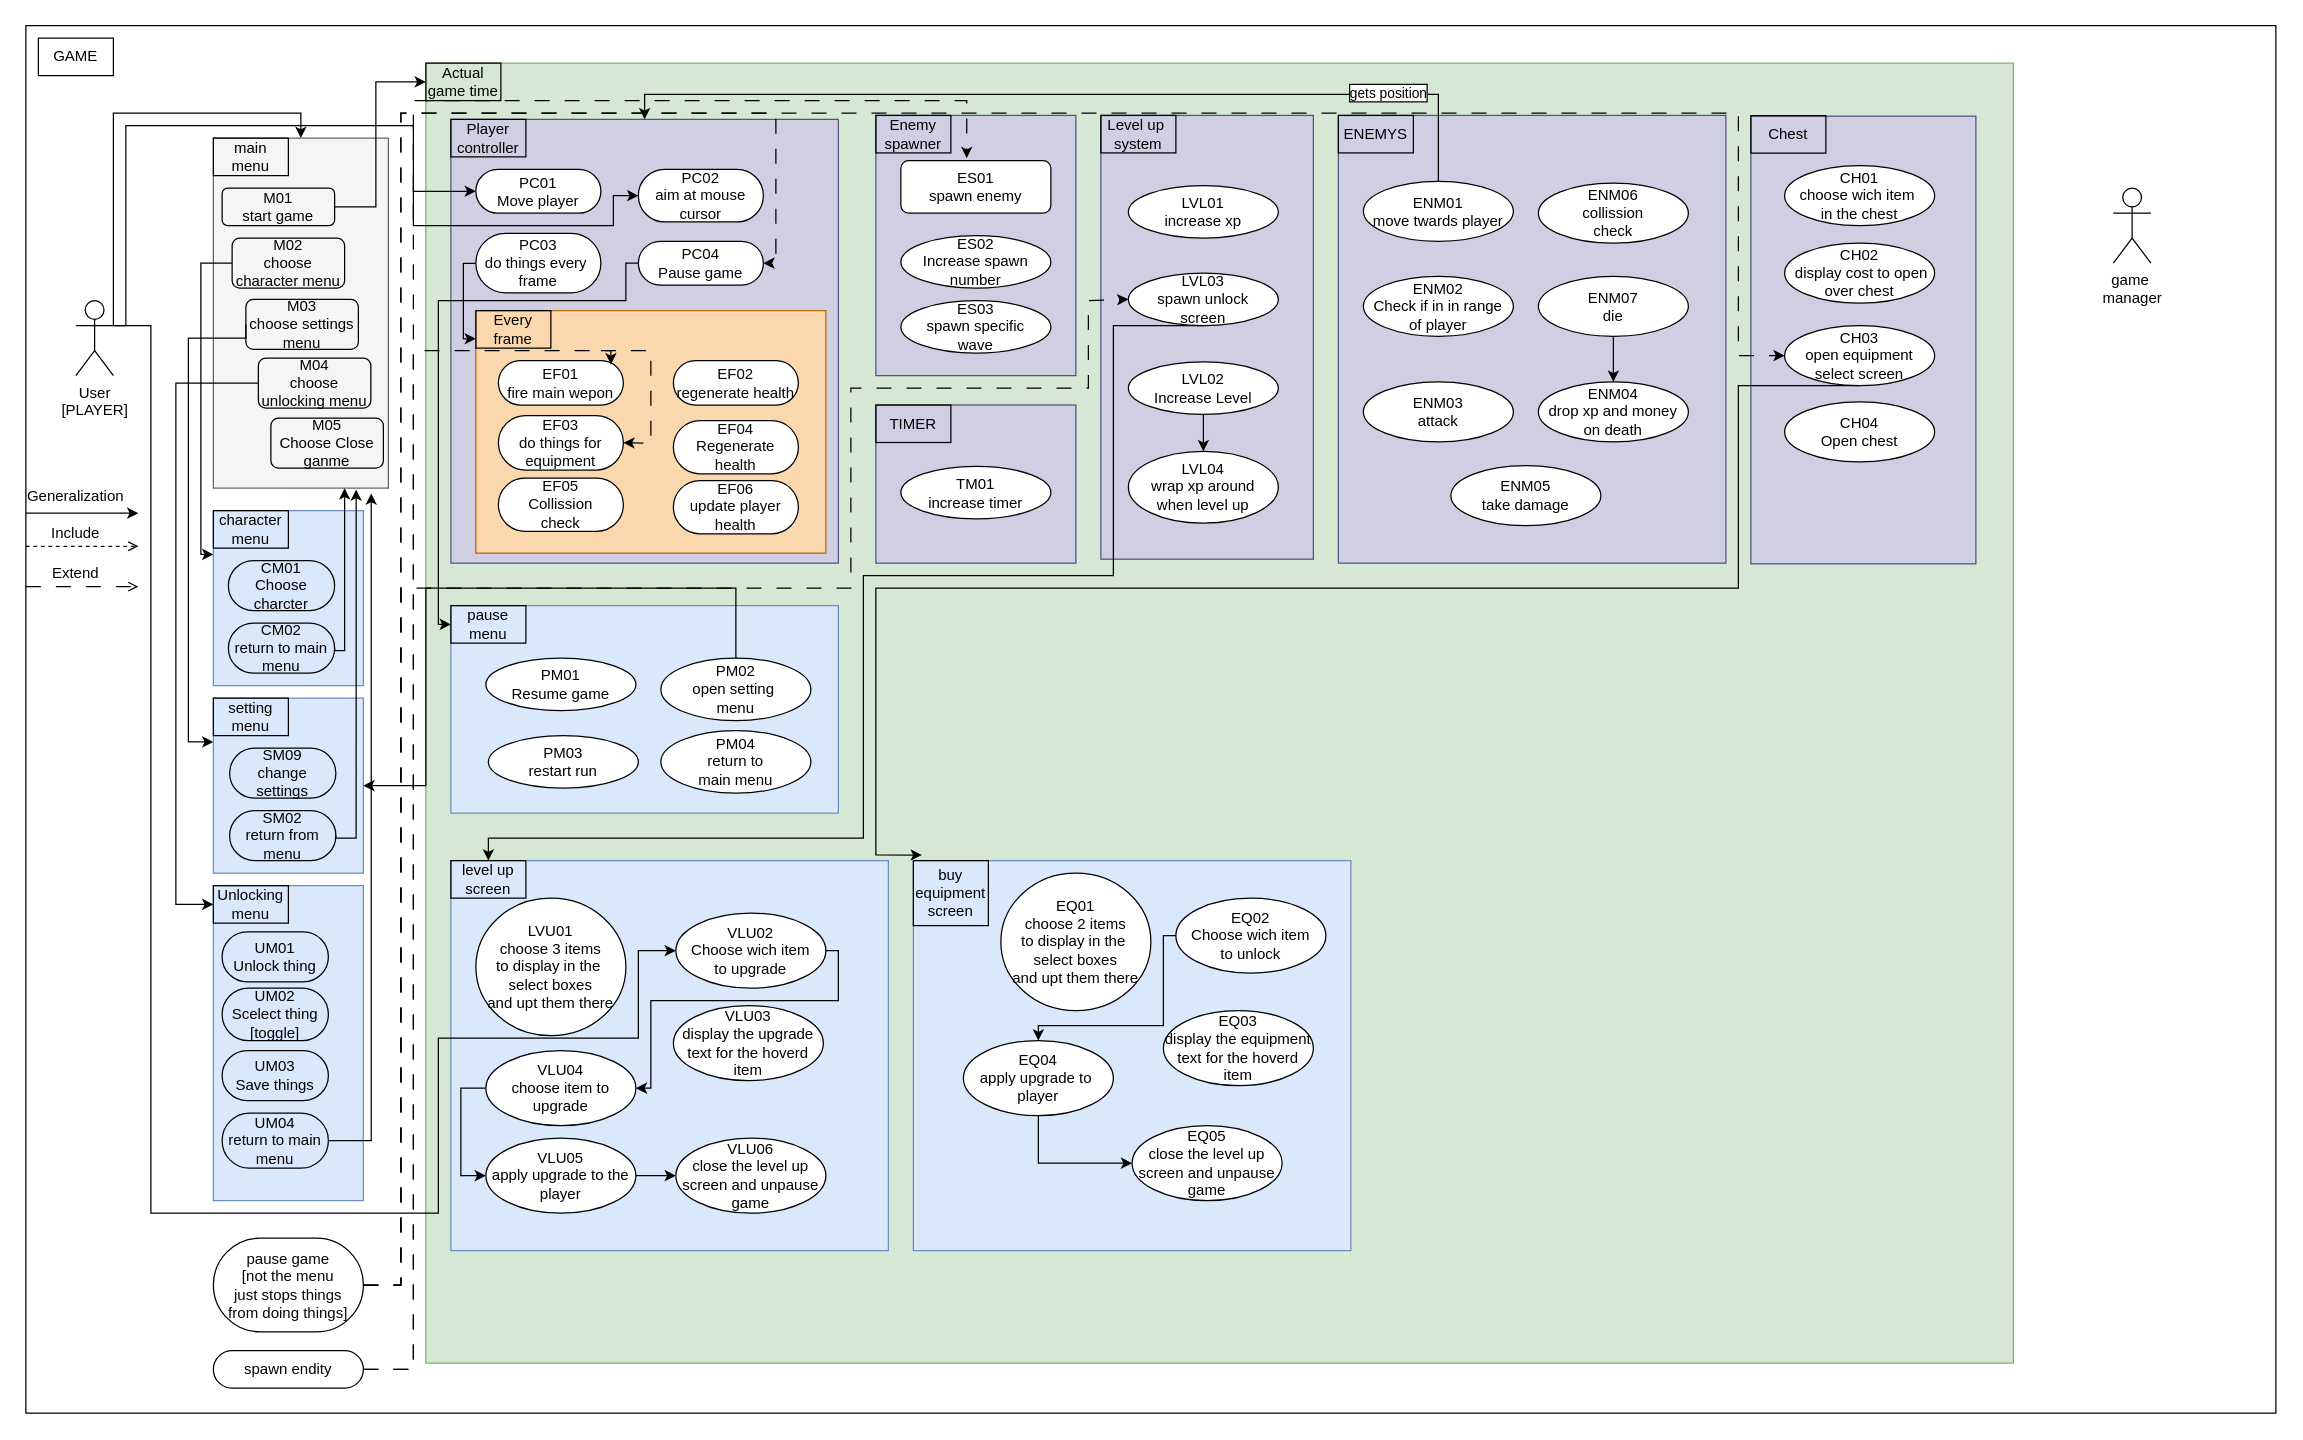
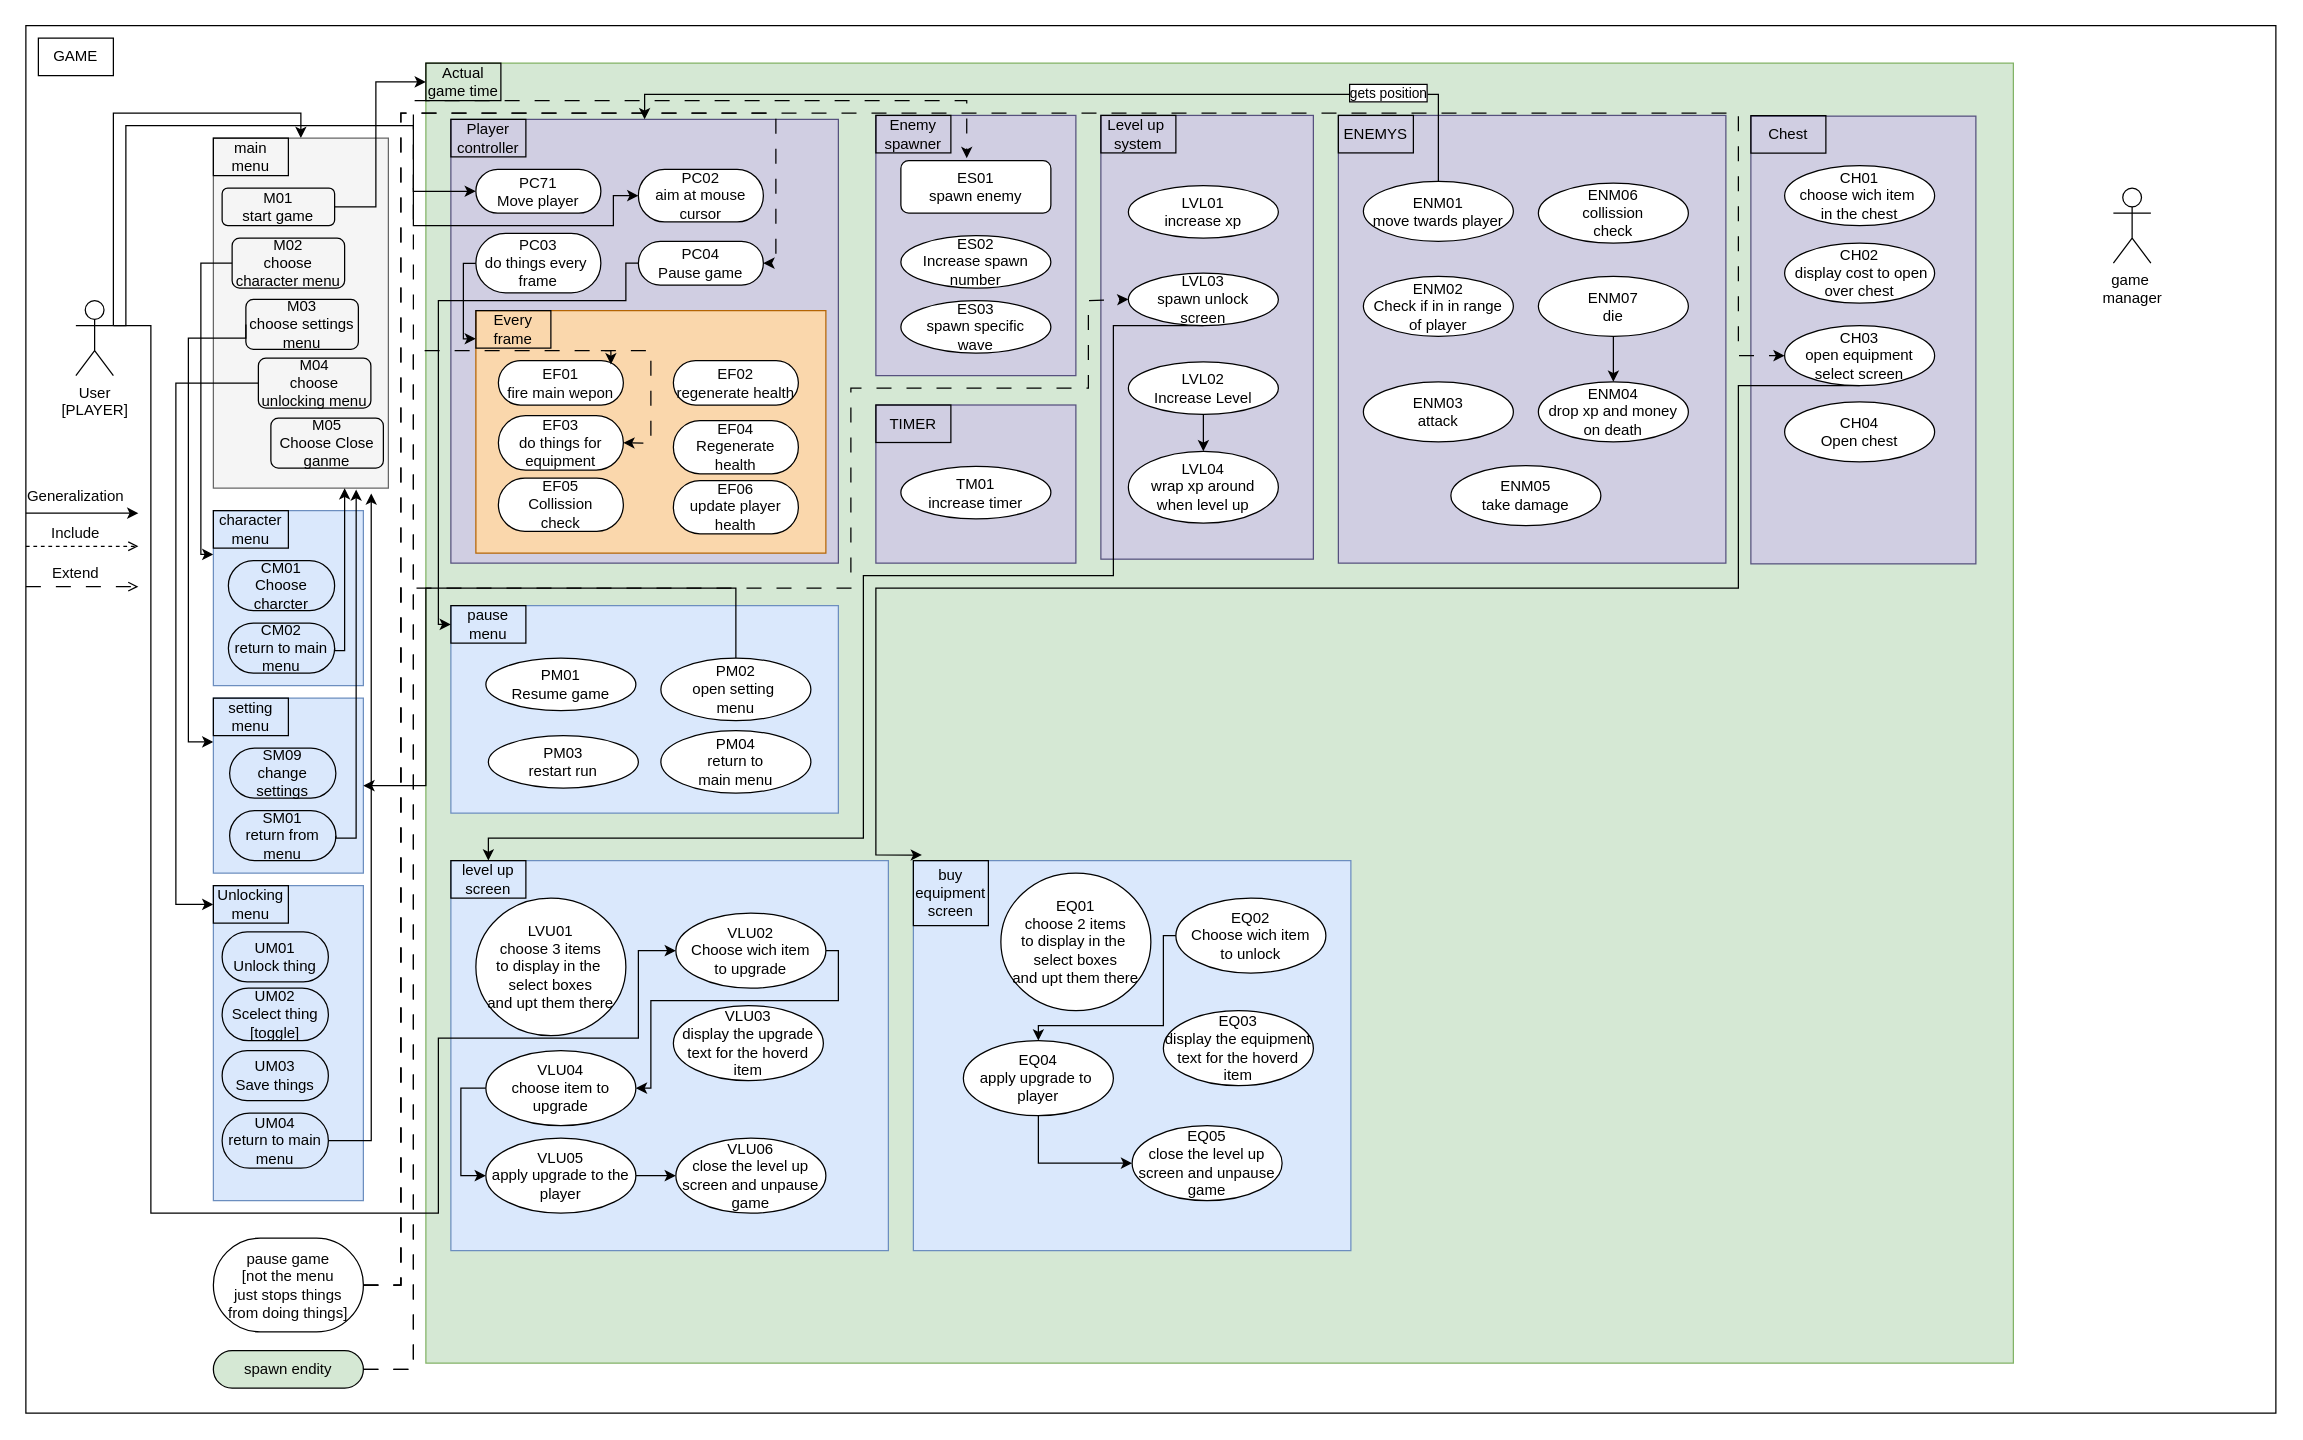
node "PC01 Move player": label "PC01 Move player" -> "PC71 Move player"
node "SM02 return from menu": label "SM02 return from menu" -> "SM01 return from menu"
node "spawn endity": fillcolor #ffffff -> #d5e8d4
